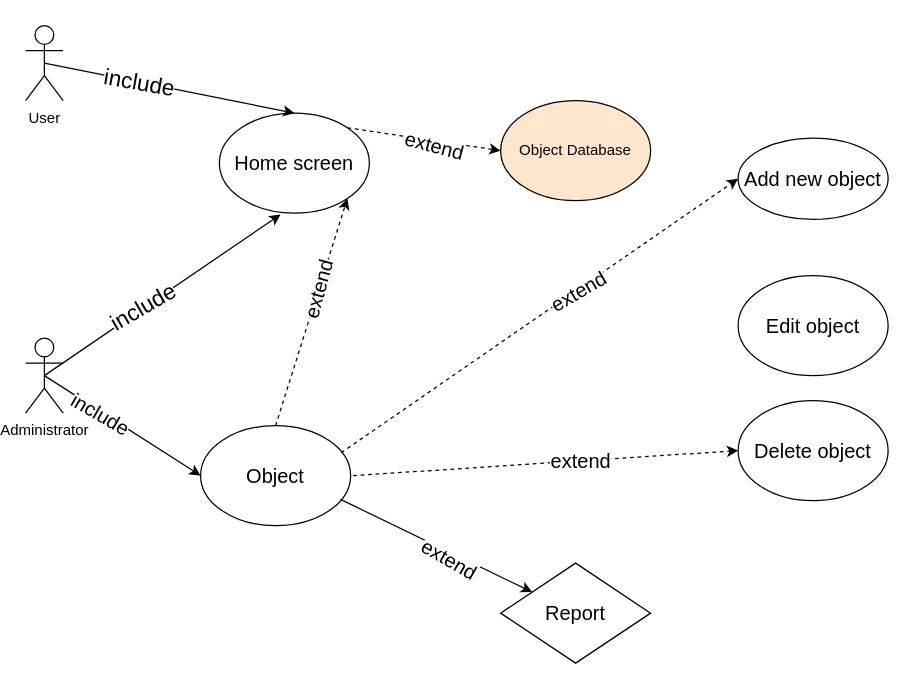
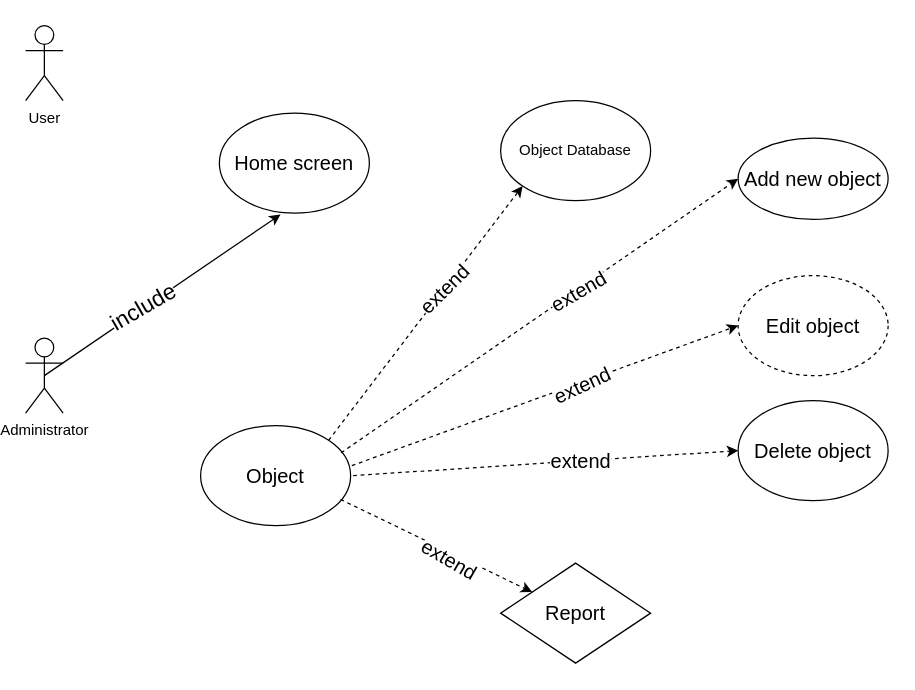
edge "User" -> "Home screen": removed, label "include"
edge "Home screen" -> "Object Database": removed, label "extend"
node "Object Database": fillcolor #ffe6cc -> #ffffff
edge "Object" -> "Home screen": removed, label "extend"
edge "Object" -> "Object Database": added, label "extend"
node "Edit object": style solid -> dashed
edge "Object" -> "Edit object": added, label "extend"
edge "Administrator" -> "Object": removed, label "include"
edge "Object" -> "Report": style solid -> dashed
